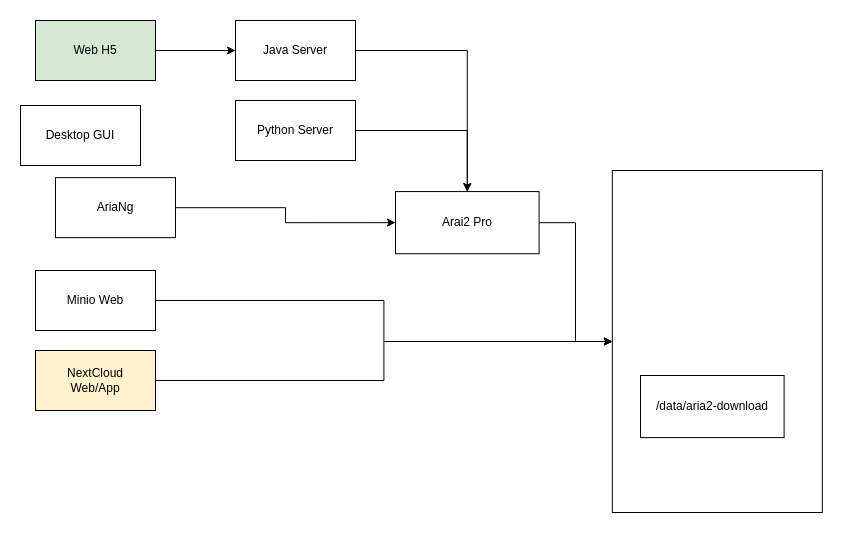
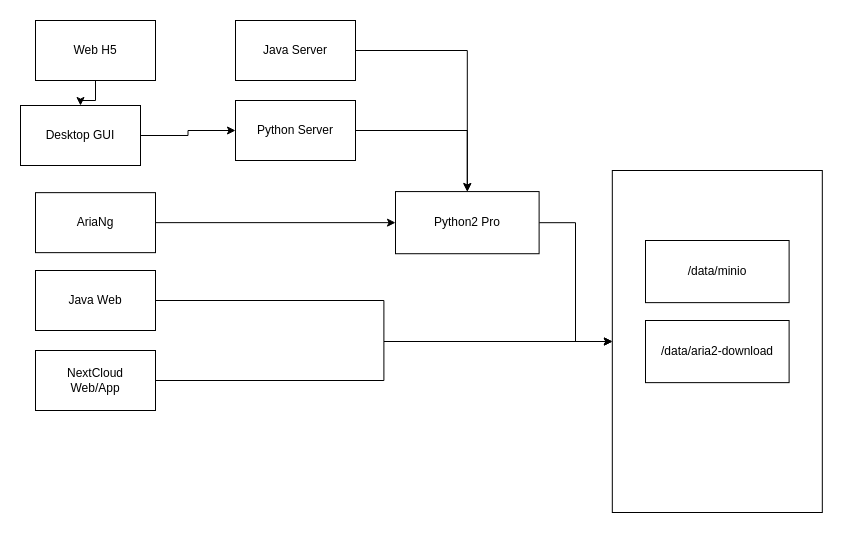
node "Web H5": fillcolor #d5e8d4 -> #ffffff
edge "Web H5" -> "Java Server": now "Web H5" -> "Desktop GUI"
edge "Desktop GUI" -> "Python Server": added
node "AriaNg": moved (116, 208) -> (96, 223)
node "Arai2 Pro": label "Arai2 Pro" -> "Python2 Pro"
node "/data/minio": added
node "Minio Web": label "Minio Web" -> "Java Web"
node "NextCloud Web/App": fillcolor #fff2cc -> #ffffff
node "/data/aria2-download": moved (712, 407) -> (717, 352)
